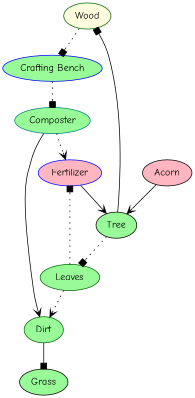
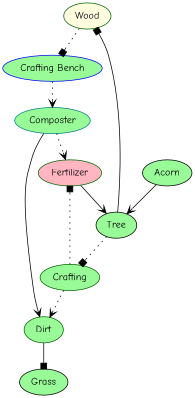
edge "Crafting Bench" -> "Composter": arrowhead box -> vee
node "Fertilizer": color blue -> darkgreen
node "Acorn": fillcolor lightpink -> palegreen
node "Leaves": label "Leaves" -> "Crafting"
